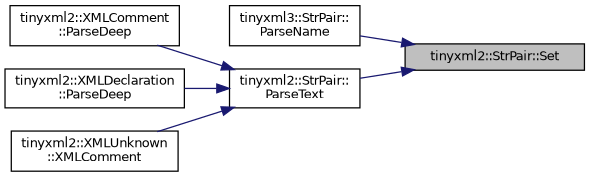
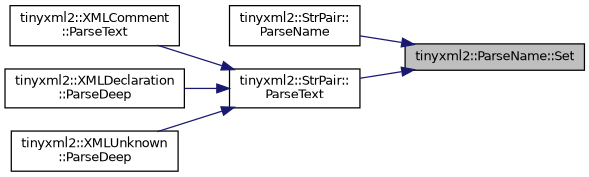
node "tinyxml2::XMLComment ::ParseDeep": label "tinyxml2::XMLComment ::ParseDeep" -> "tinyxml2::XMLComment ::ParseText"
node "tinyxml3::StrPair:: ParseName": label "tinyxml3::StrPair:: ParseName" -> "tinyxml2::StrPair:: ParseName"
node "tinyxml2::StrPair::Set": label "tinyxml2::StrPair::Set" -> "tinyxml2::ParseName::Set"
node "tinyxml2::XMLUnknown ::XMLComment": label "tinyxml2::XMLUnknown ::XMLComment" -> "tinyxml2::XMLUnknown ::ParseDeep"
